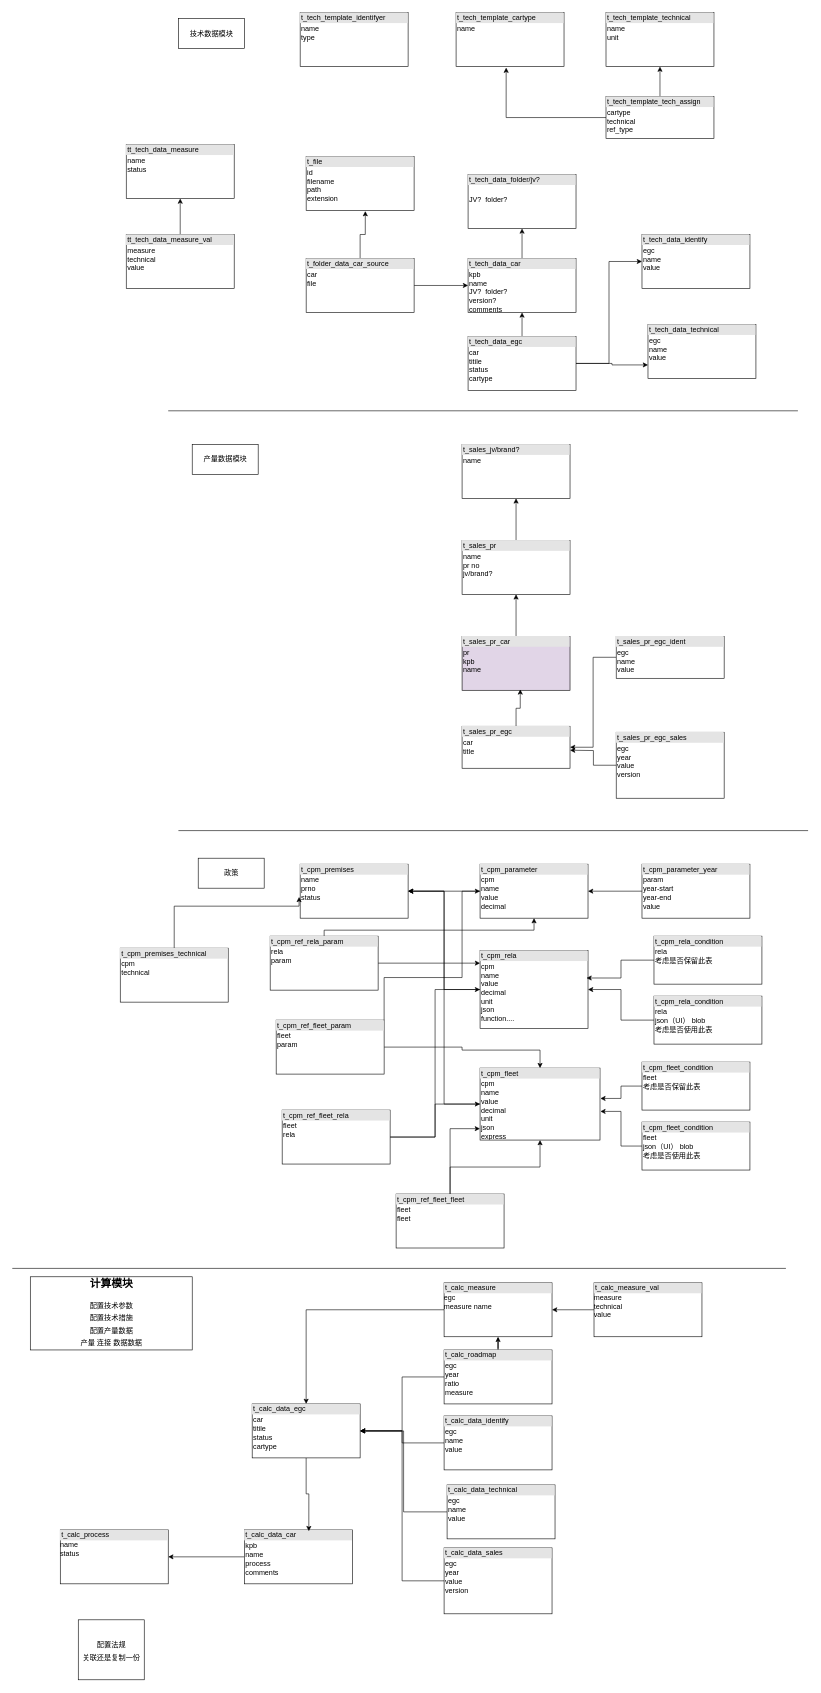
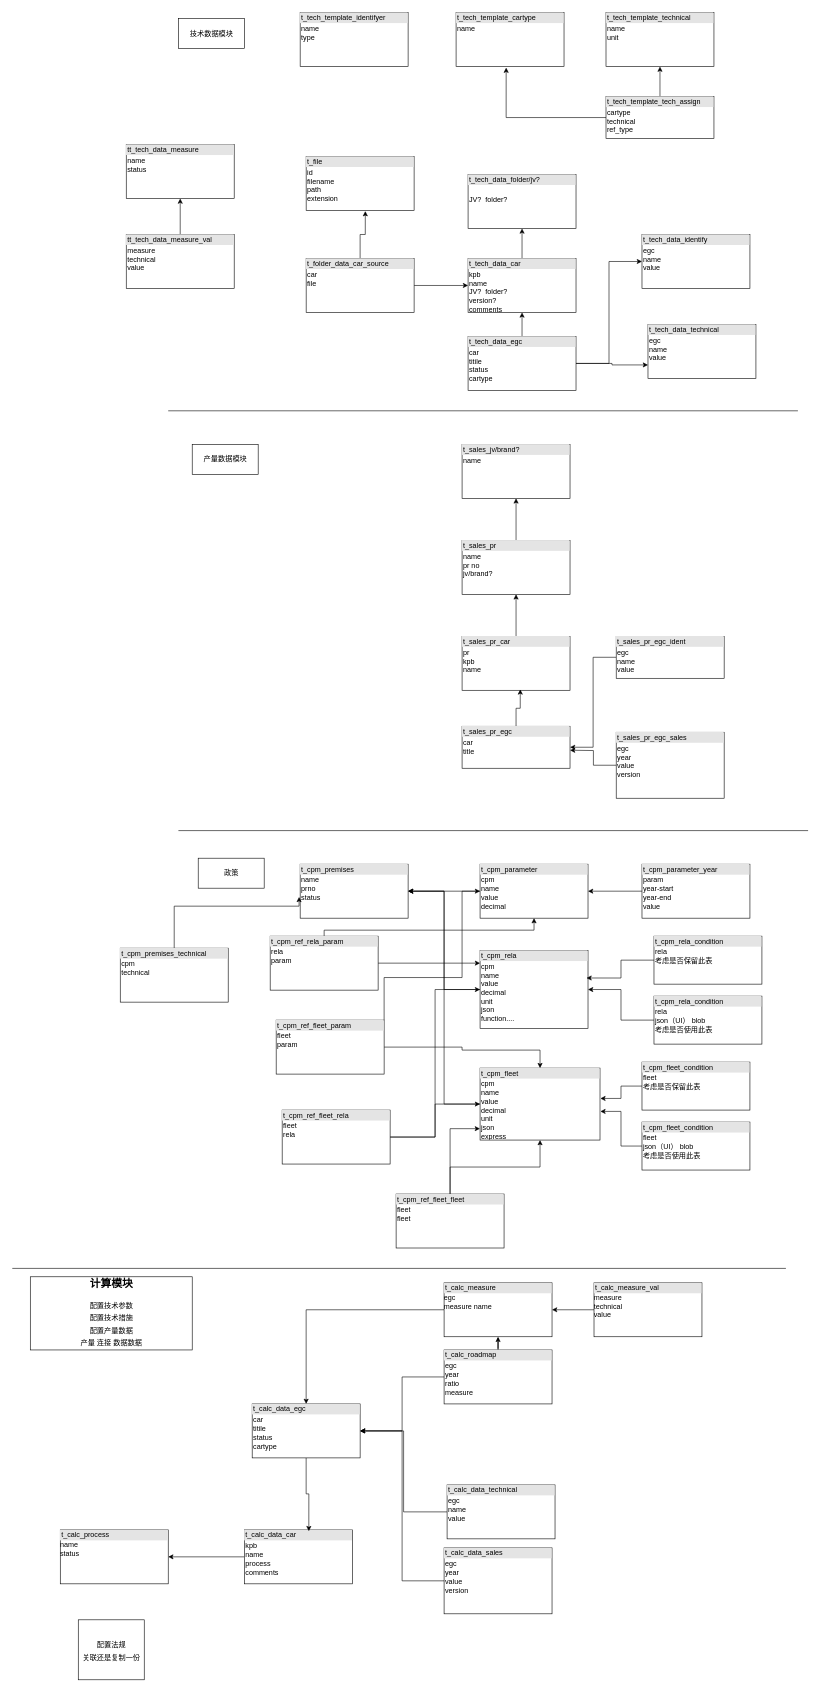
node "t_sales_pr_car pr kpb name": fillcolor #e1d5e7 -> #ffffff
edge "t_calc_data_identify egc name value" -> "t_calc_data_egc car titile status cartype": removed
node "t_calc_data_identify egc name value": removed
